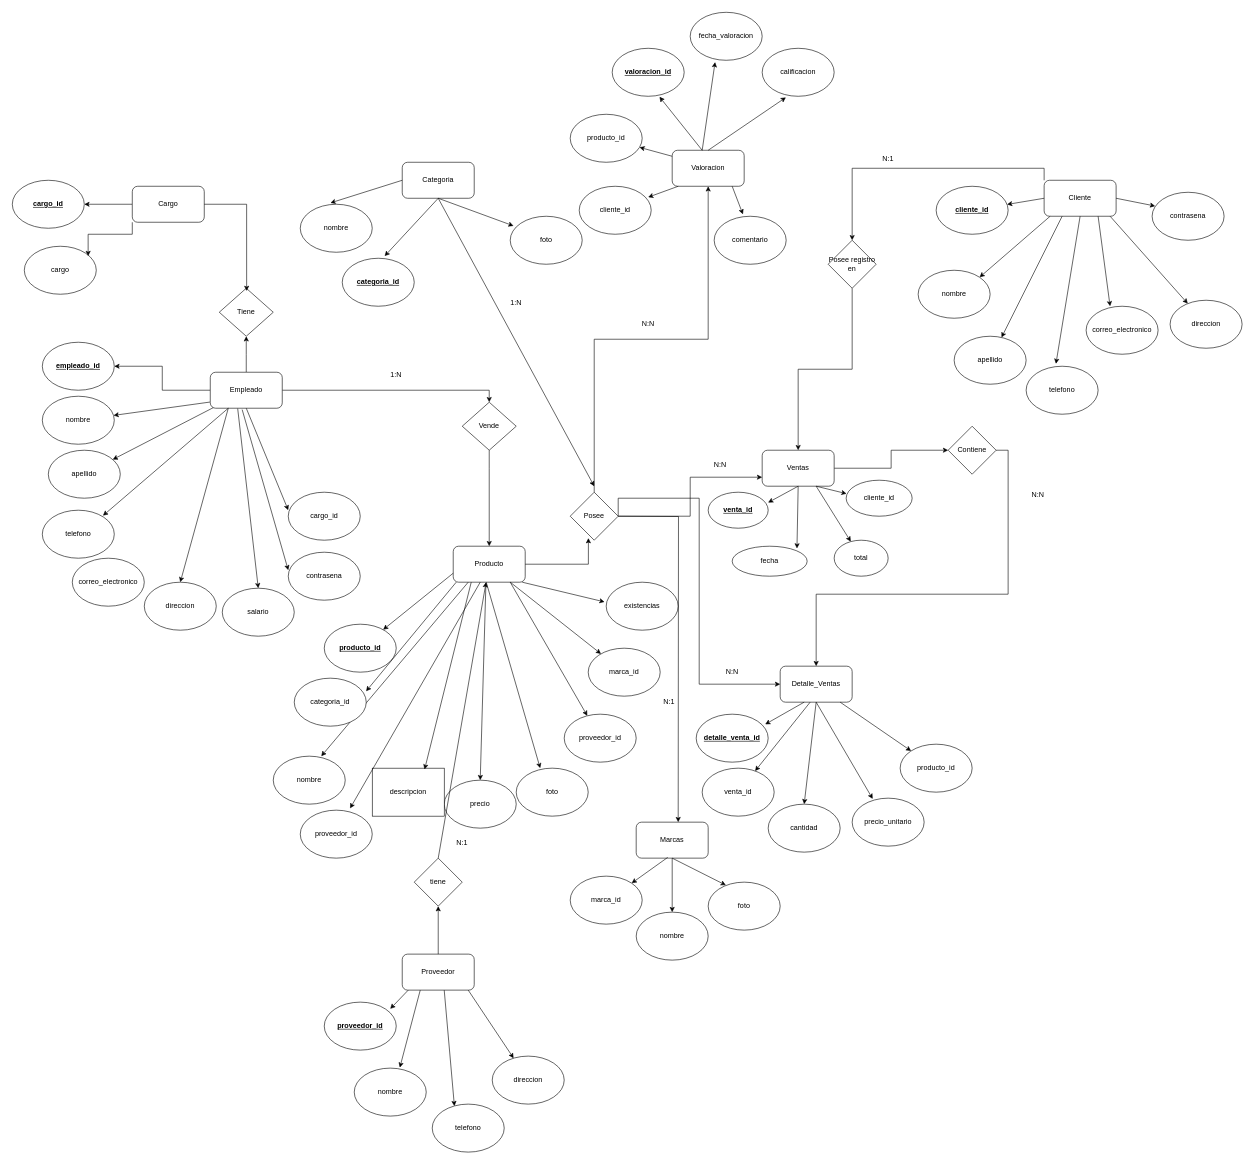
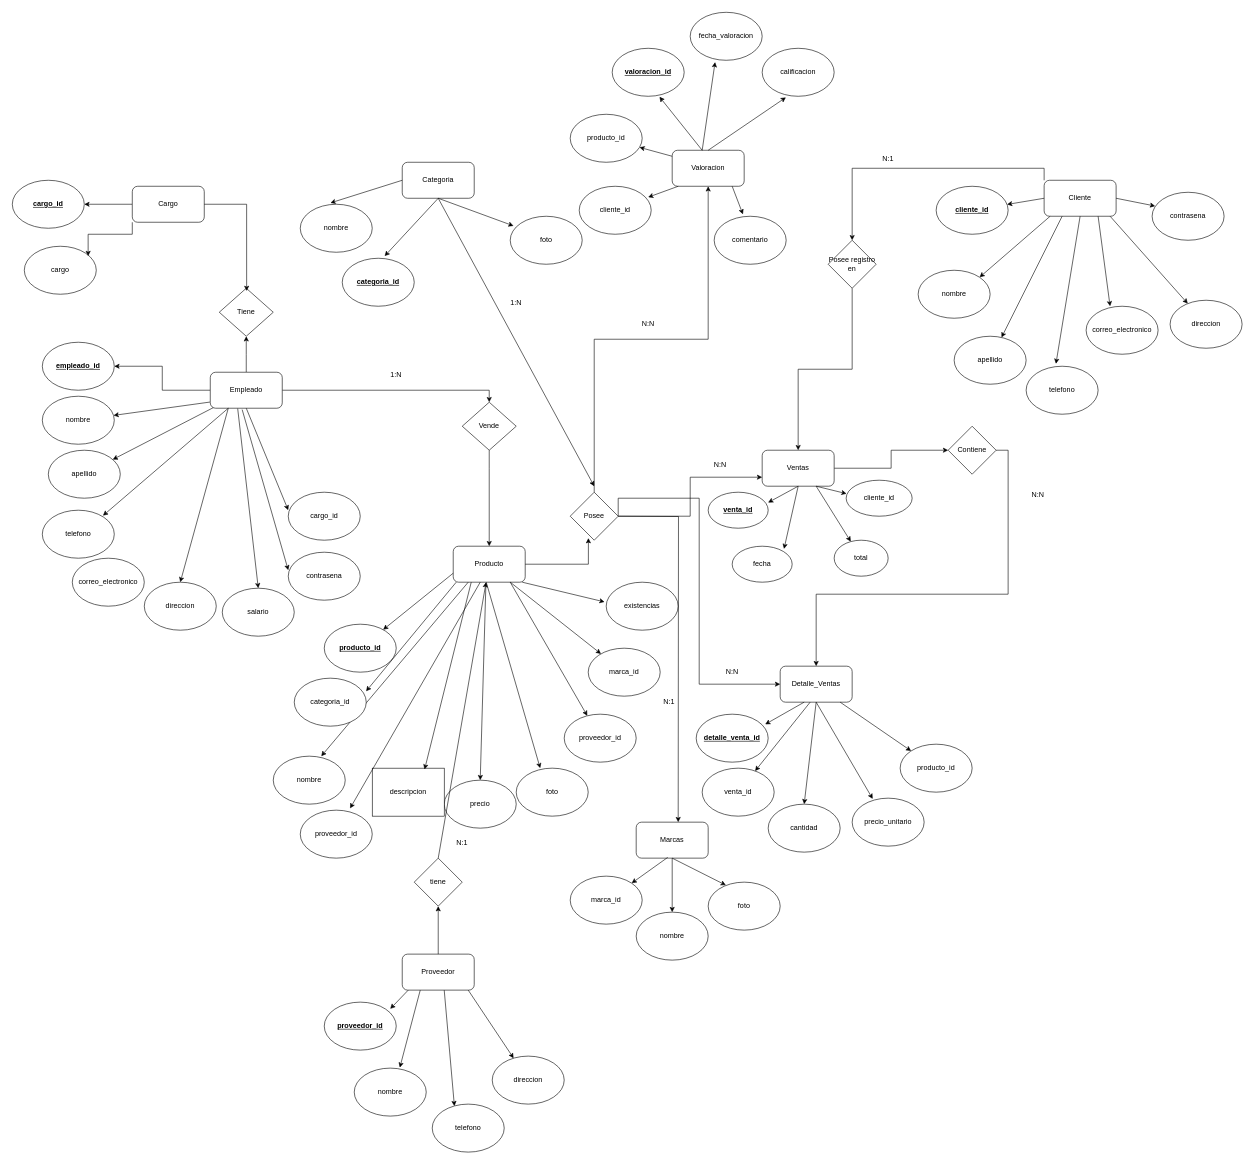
node "fecha": size 75x30 -> 60x36
